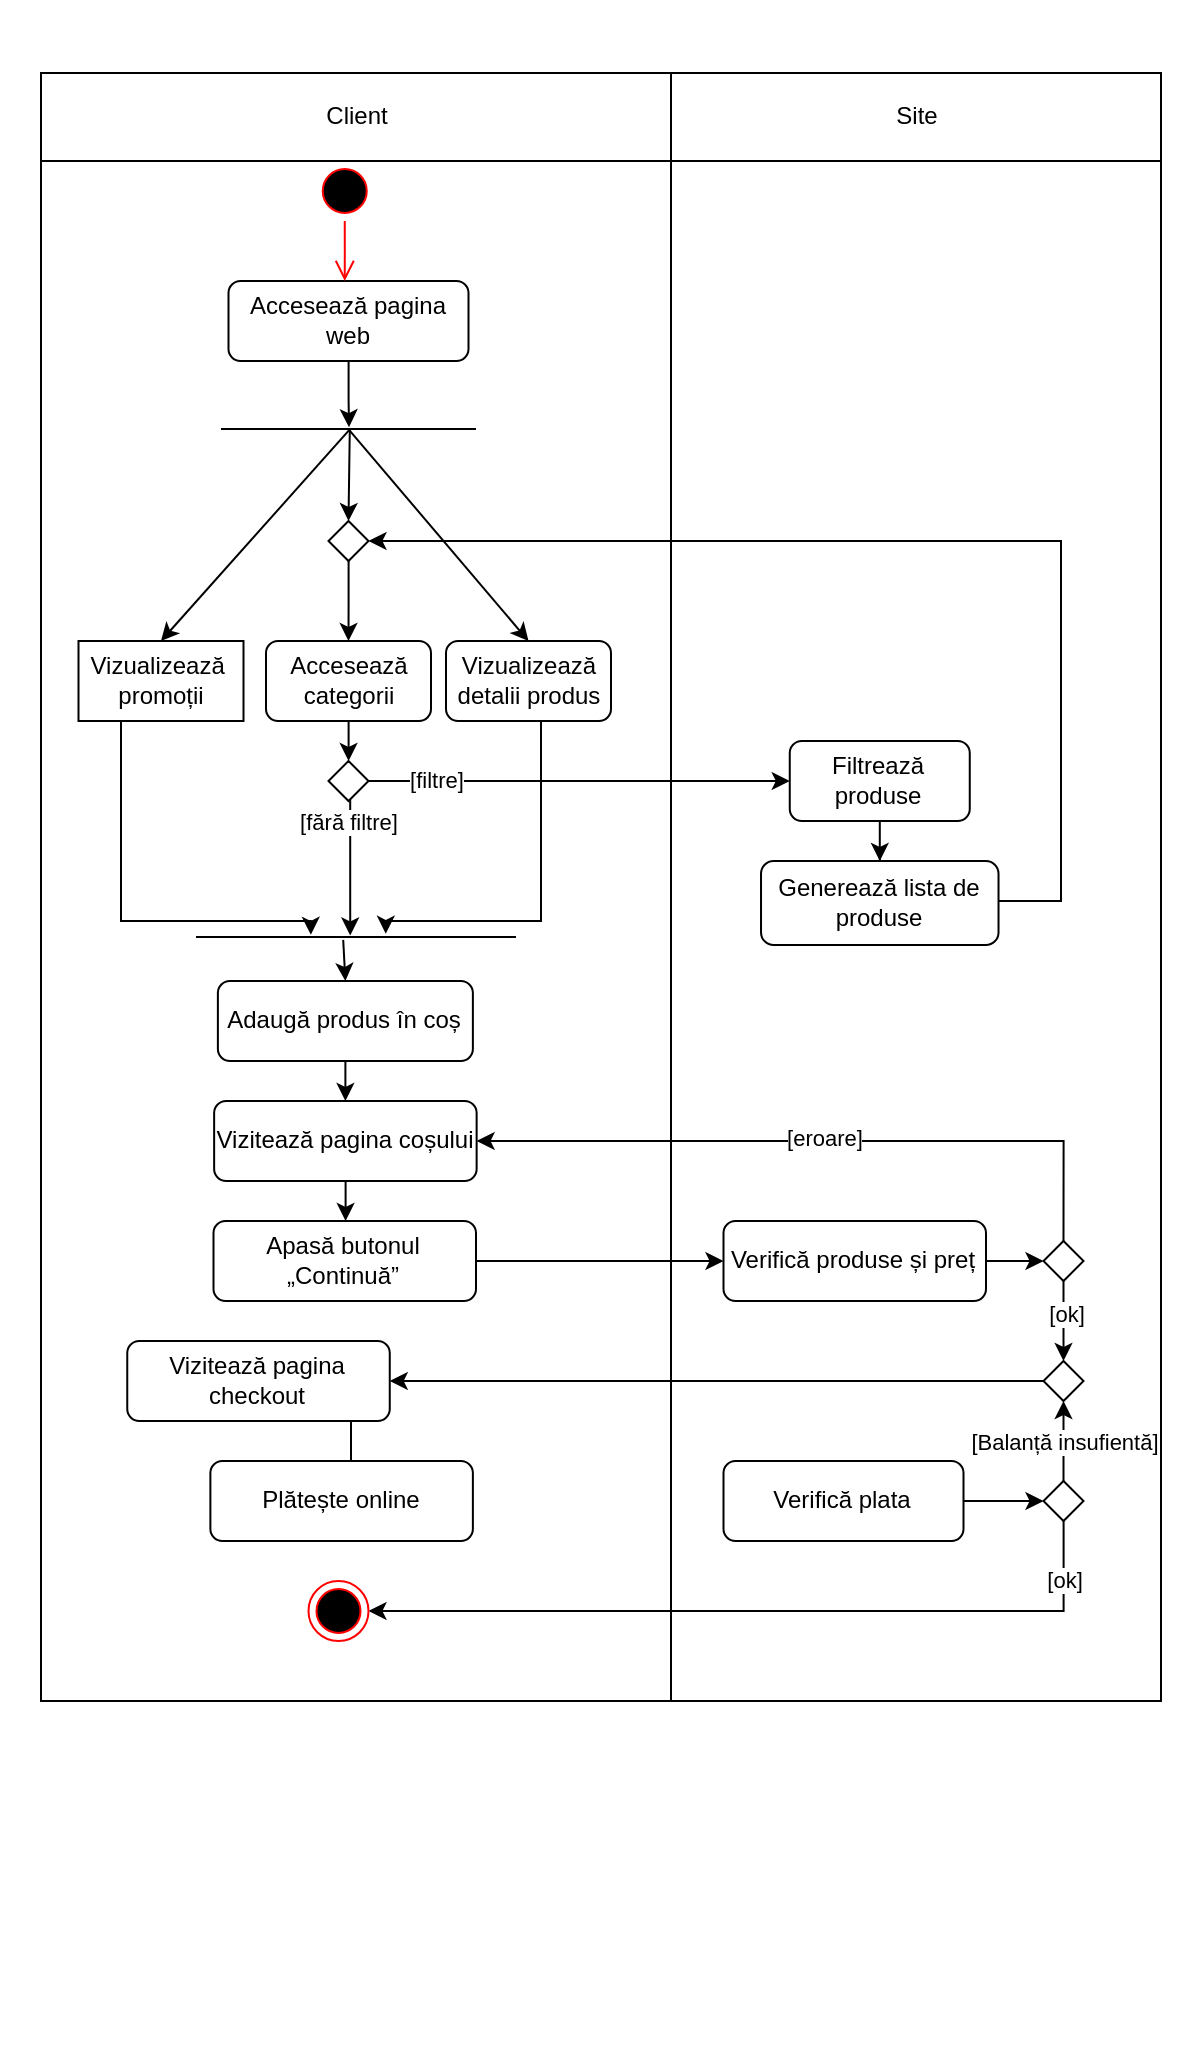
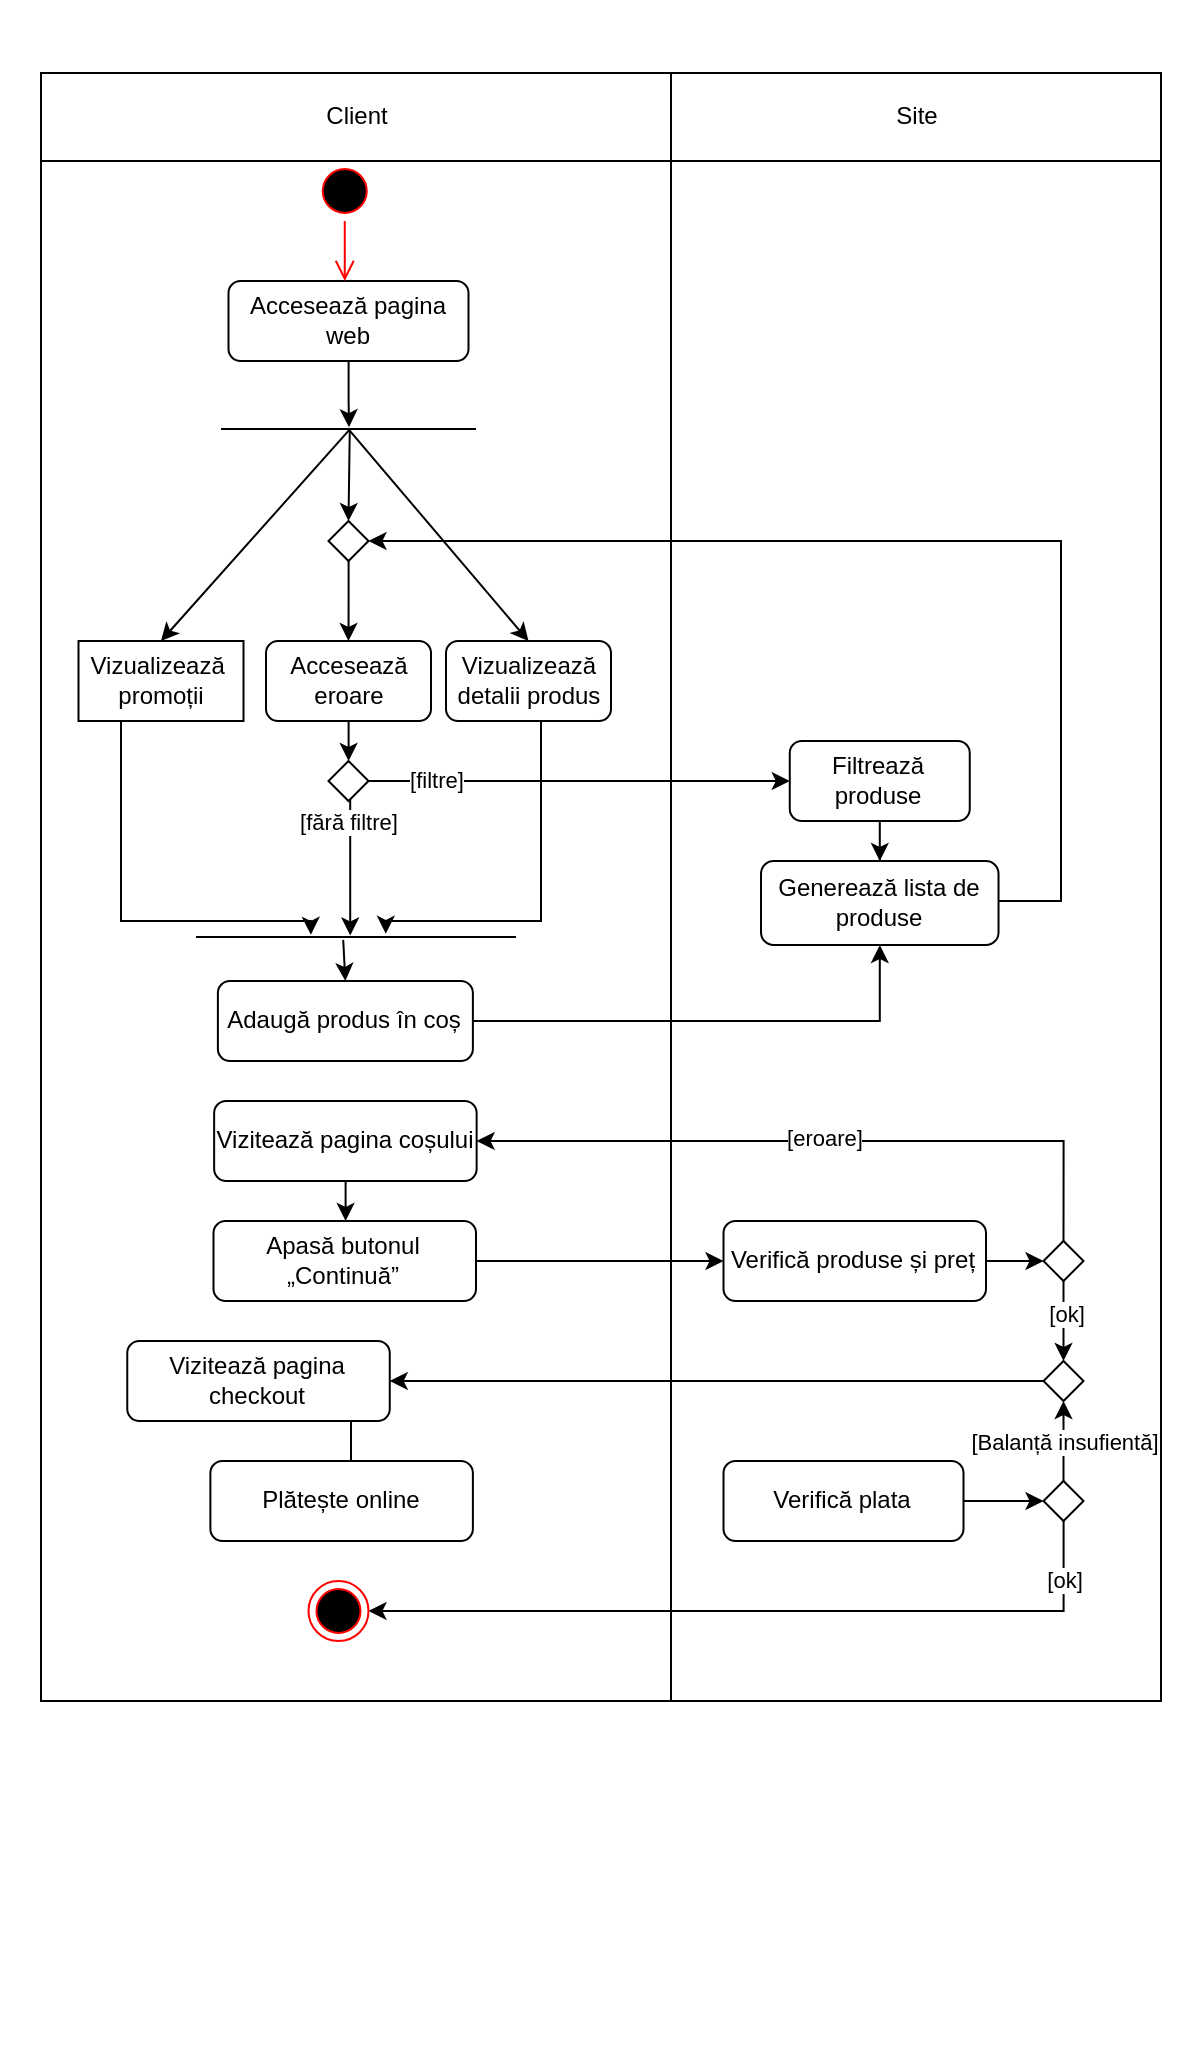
node "Accesează categorii": label "Accesează categorii" -> "Accesează eroare"
edge "Adaugă produs în coș" -> "Vizitează pagina coșului": now "Adaugă produs în coș" -> "Generează lista de produse"
